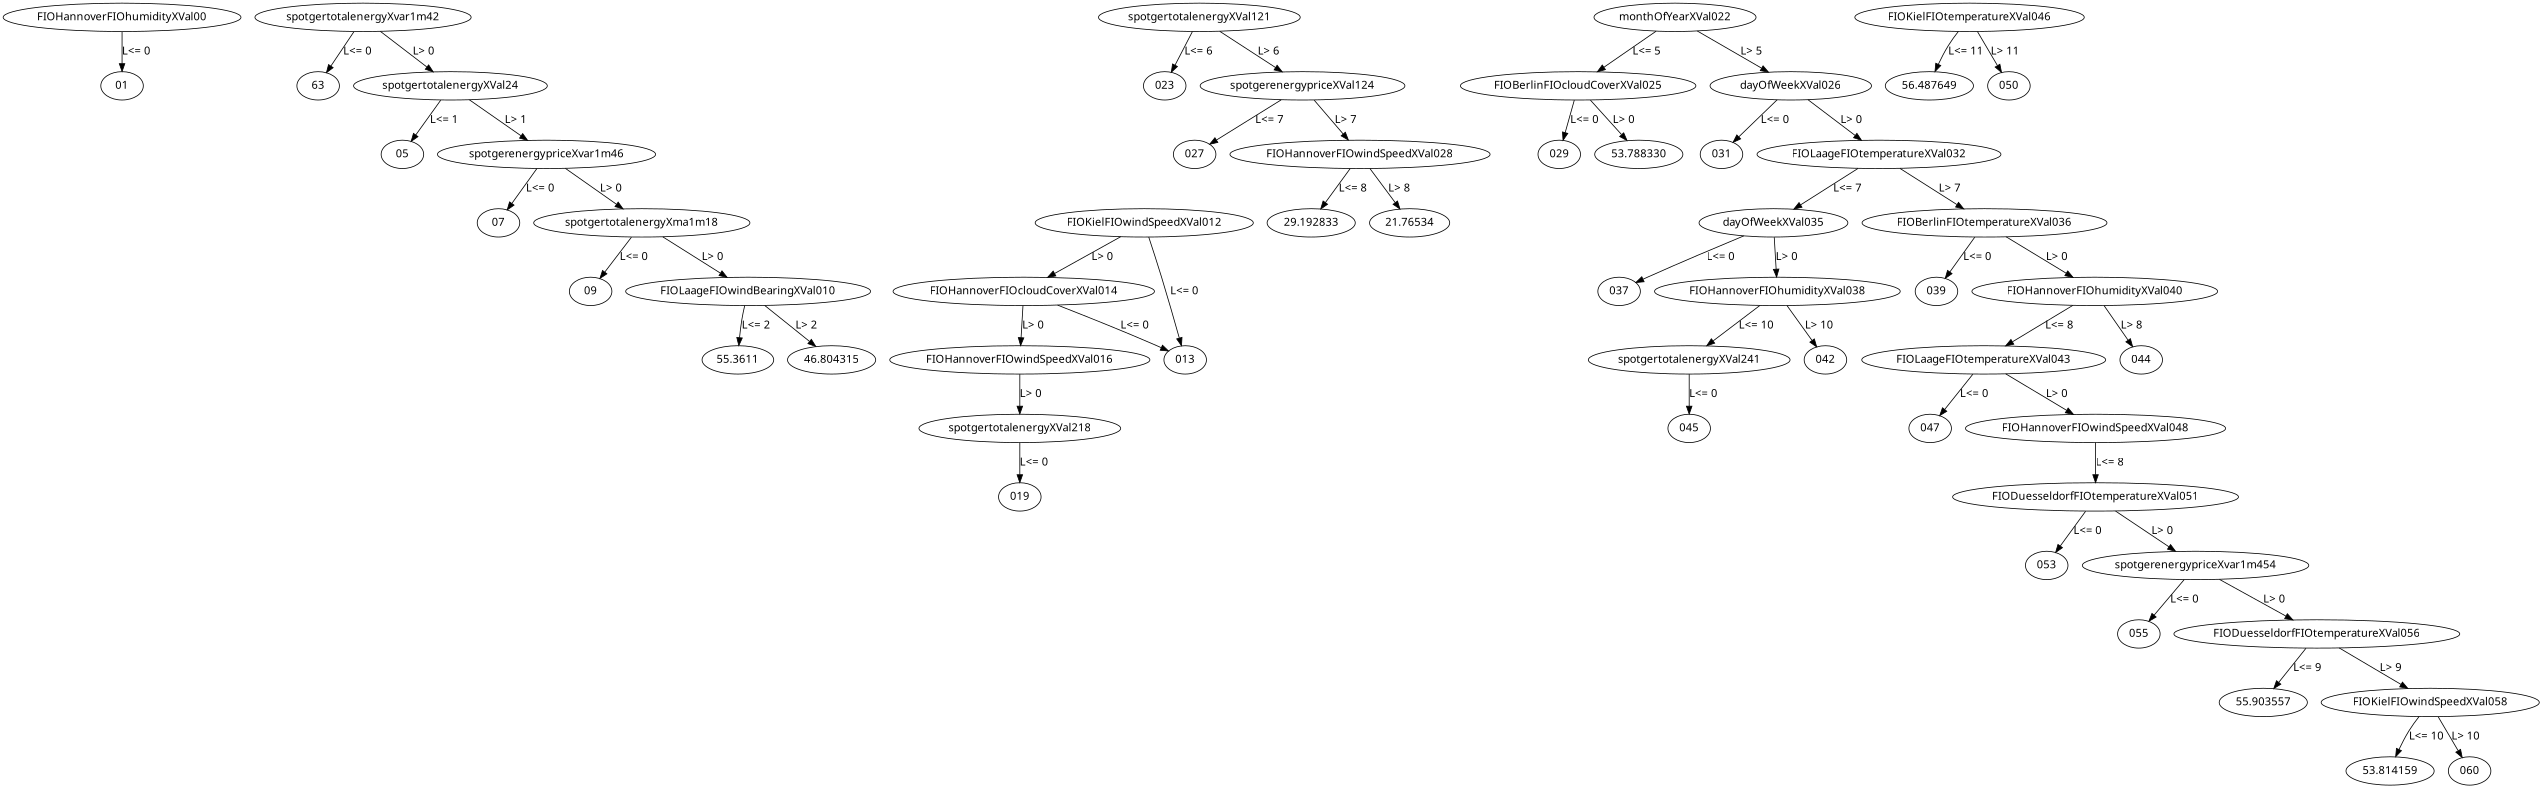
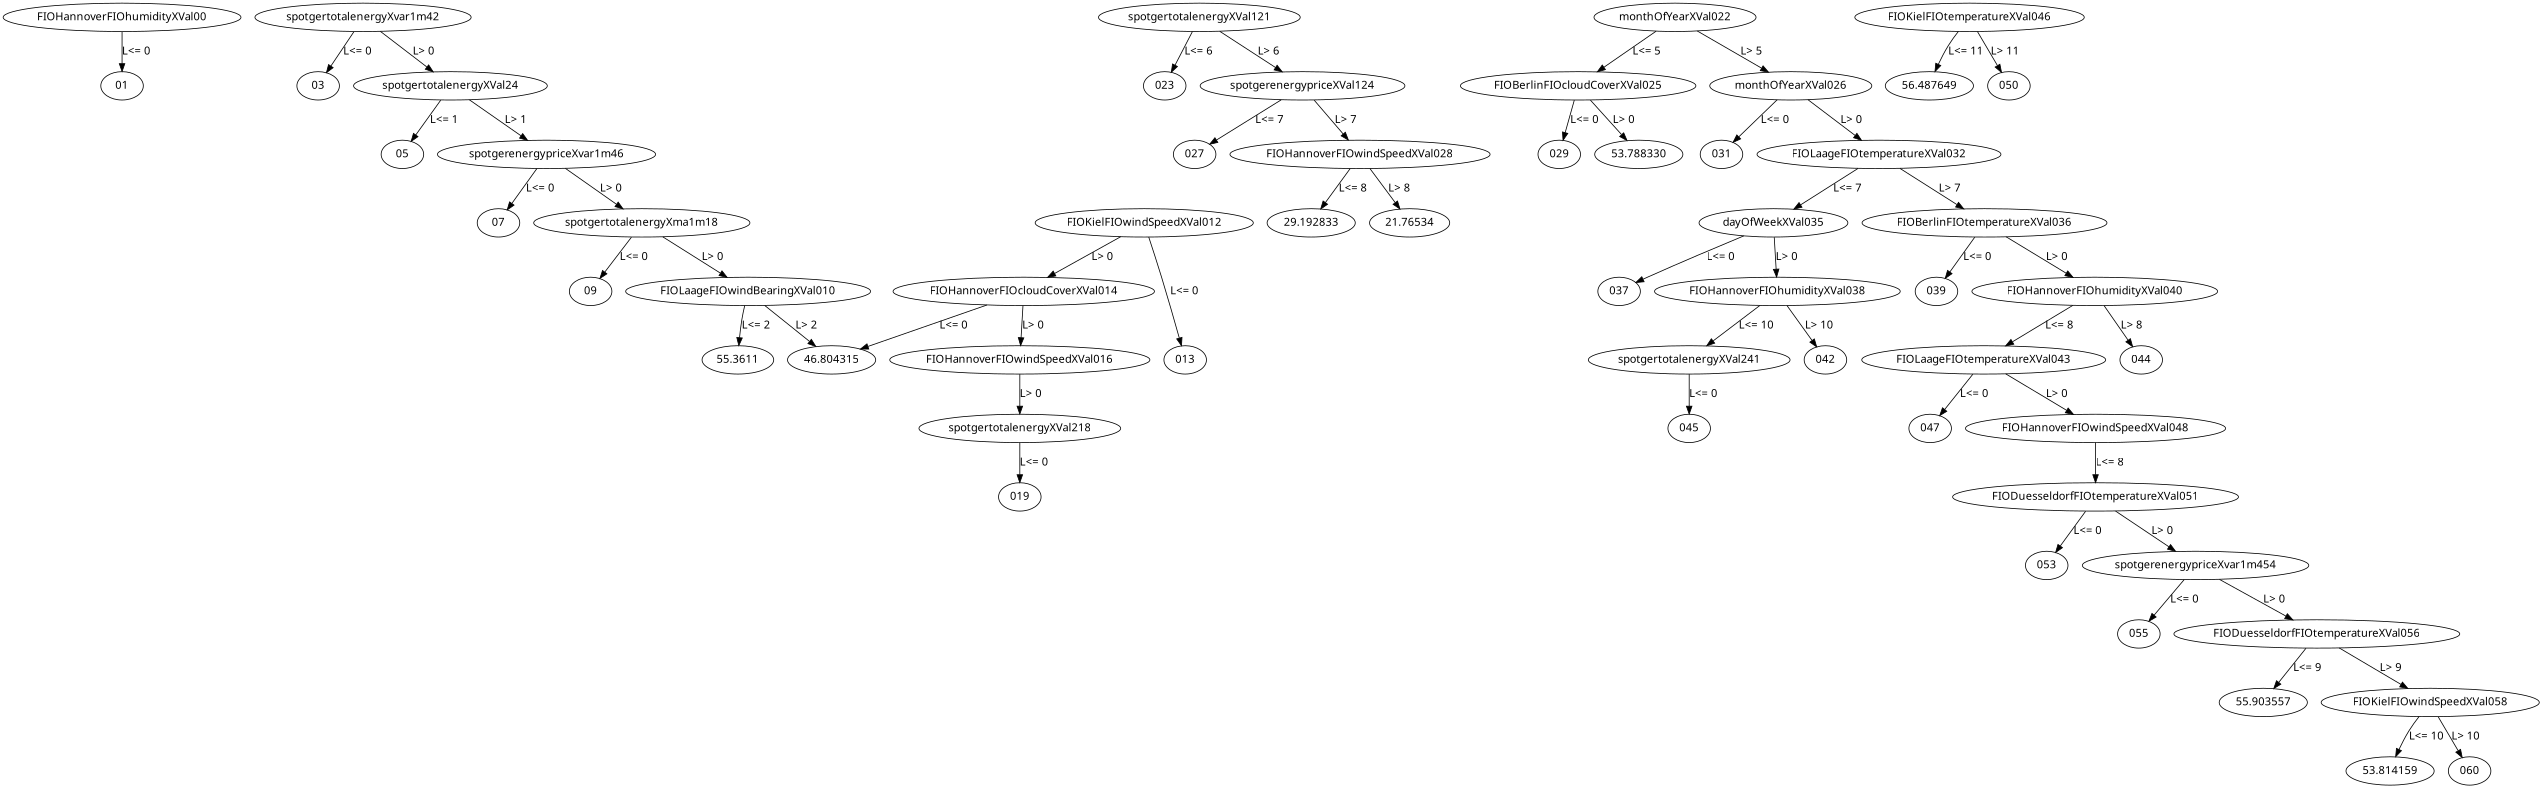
node "63": label "63" -> "03"
node "dayOfWeekXVal026": label "dayOfWeekXVal026" -> "monthOfYearXVal026"
edge "FIOHannoverFIOcloudCoverXVal014" -> "013": now "FIOHannoverFIOcloudCoverXVal014" -> "46.804315"
